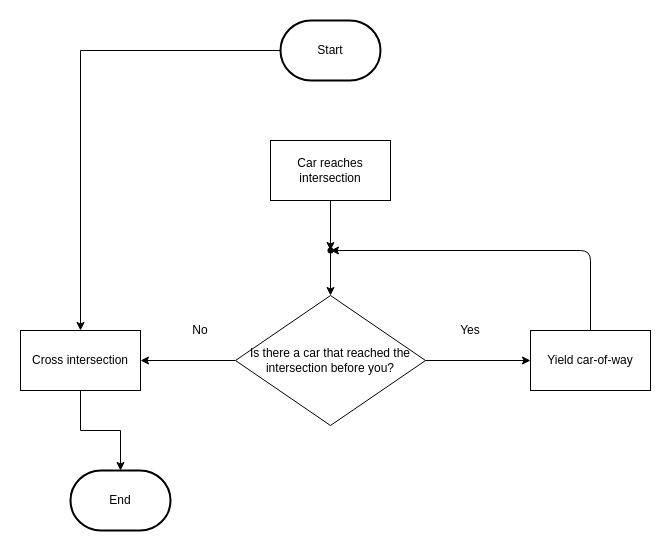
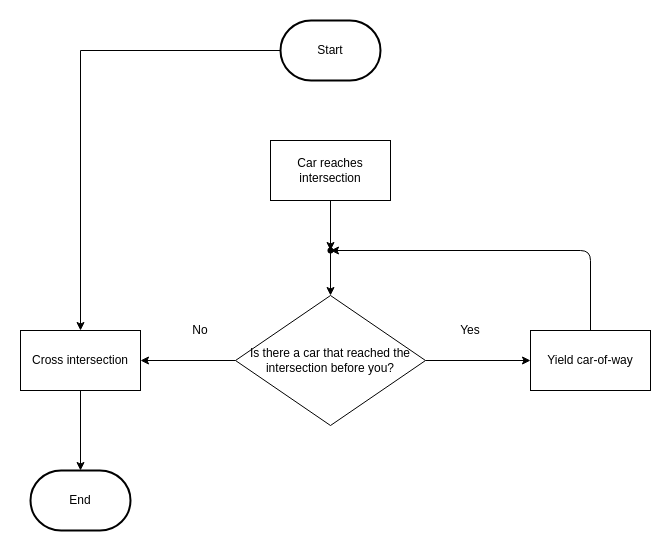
node "End": moved (121, 501) -> (81, 501)
